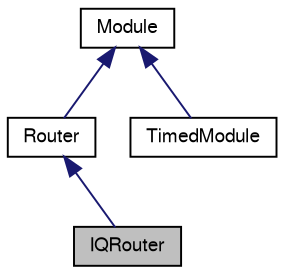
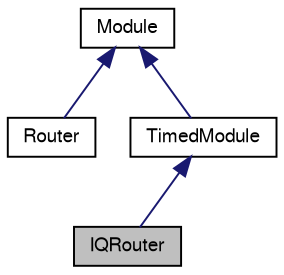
edge "IQRouter" -> "Router": now "IQRouter" -> "TimedModule"
